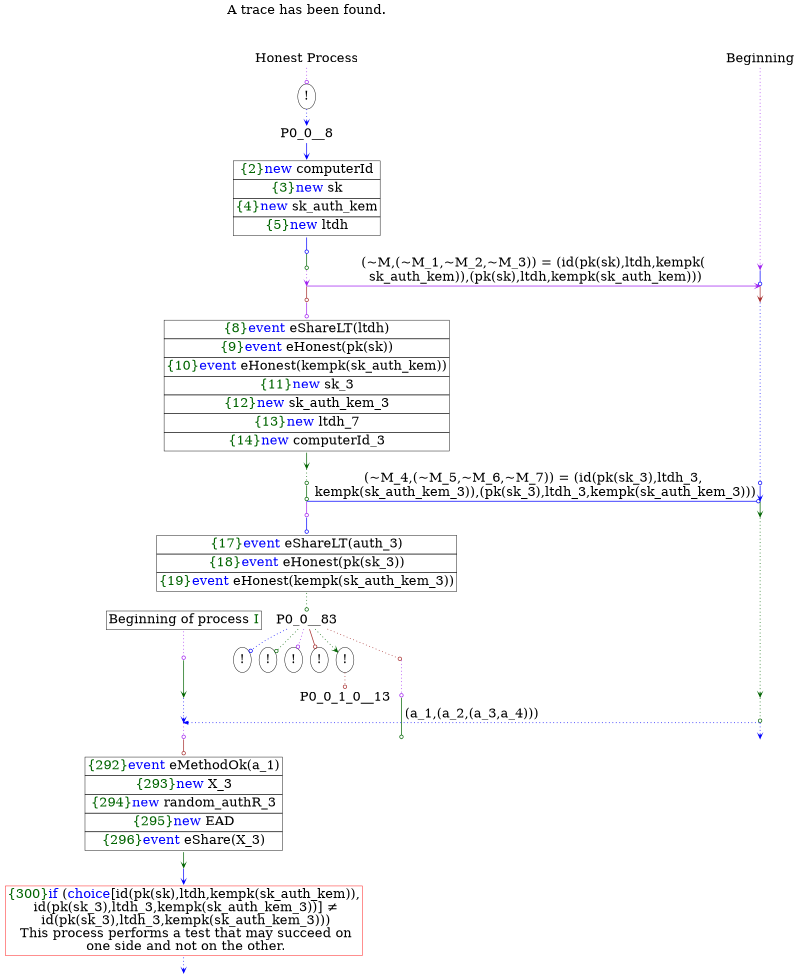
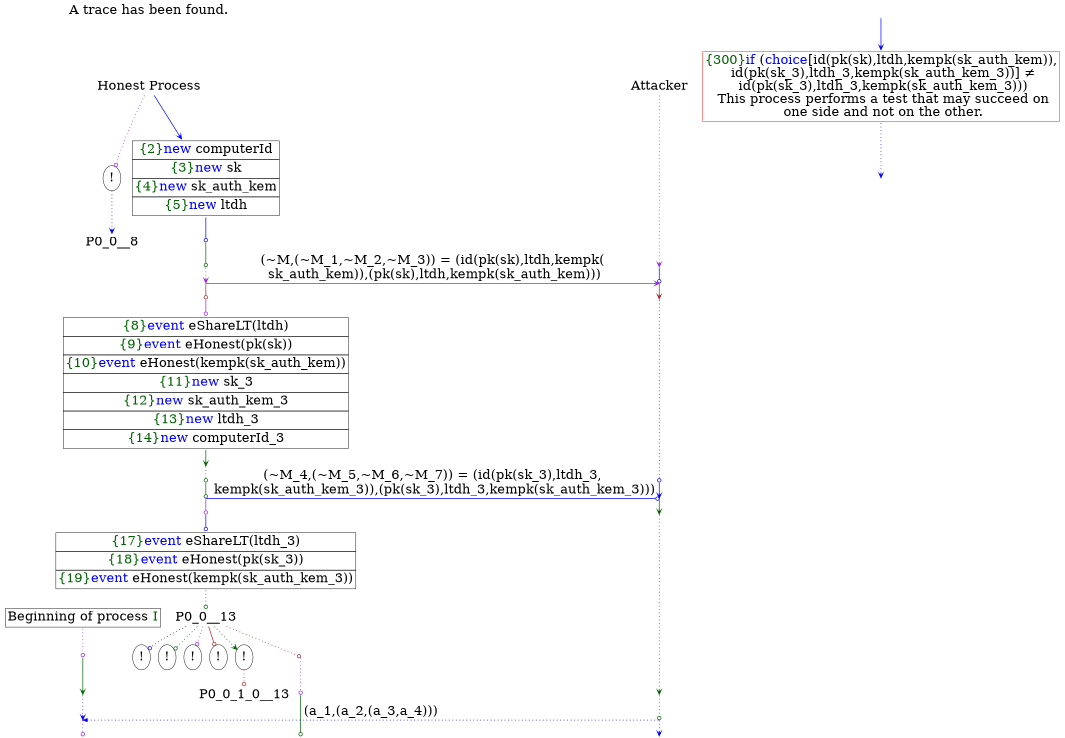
node "Beginning": label "Beginning" -> "Attacker"
edge "P0_0__8" -> "{2}": now "Honest Process" -> "{2}"
node "{8}": text "ltdh_7" -> "ltdh_3"
node "{17}": text "eShareLT(auth_3)" -> "eShareLT(ltdh_3)"
node "P0_0__83": label "P0_0__83" -> "P0_0__13"
node "{292}": removed
